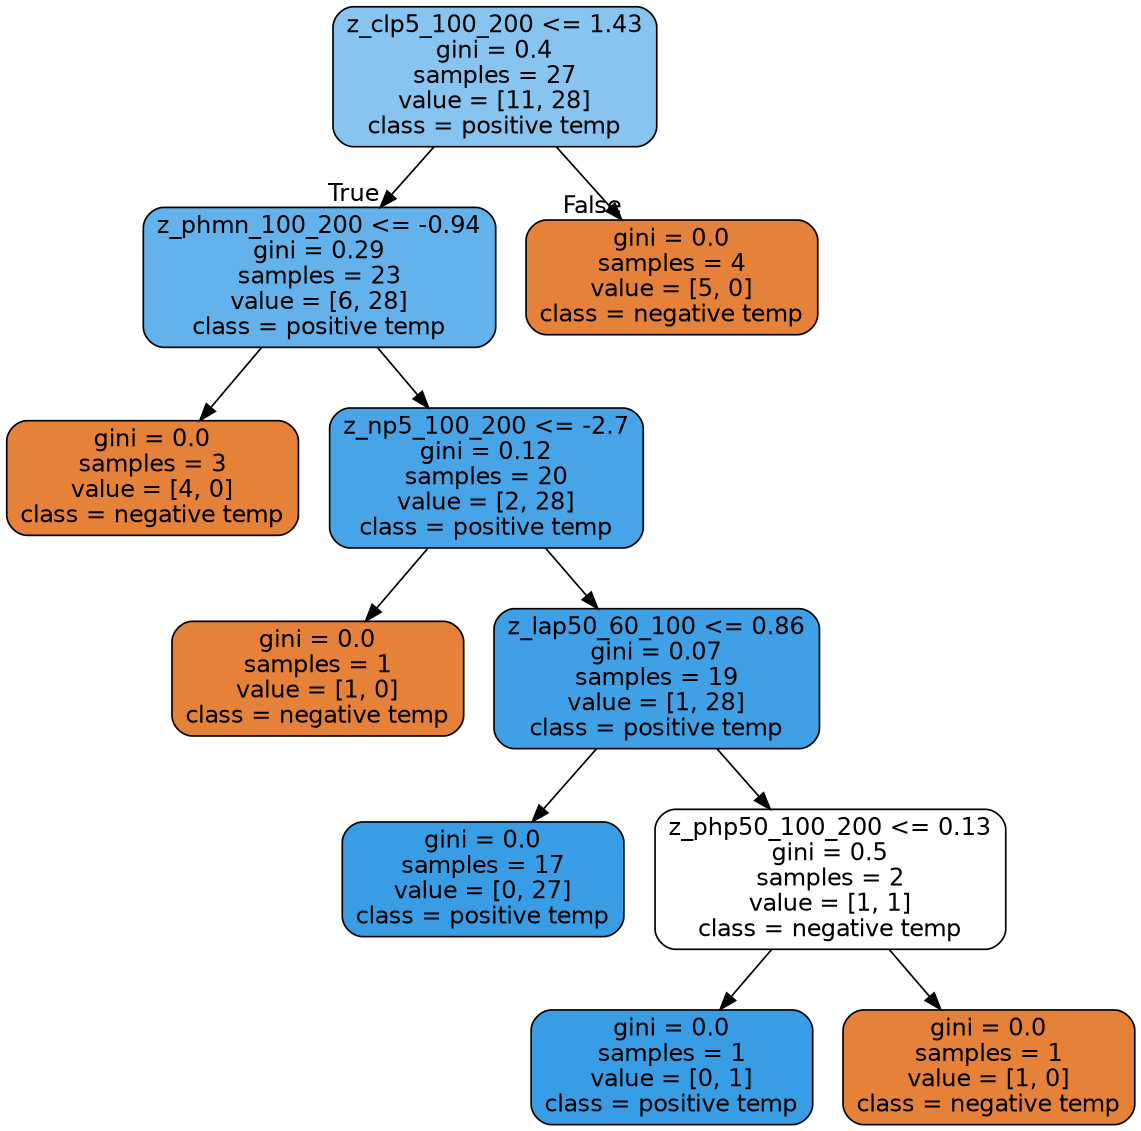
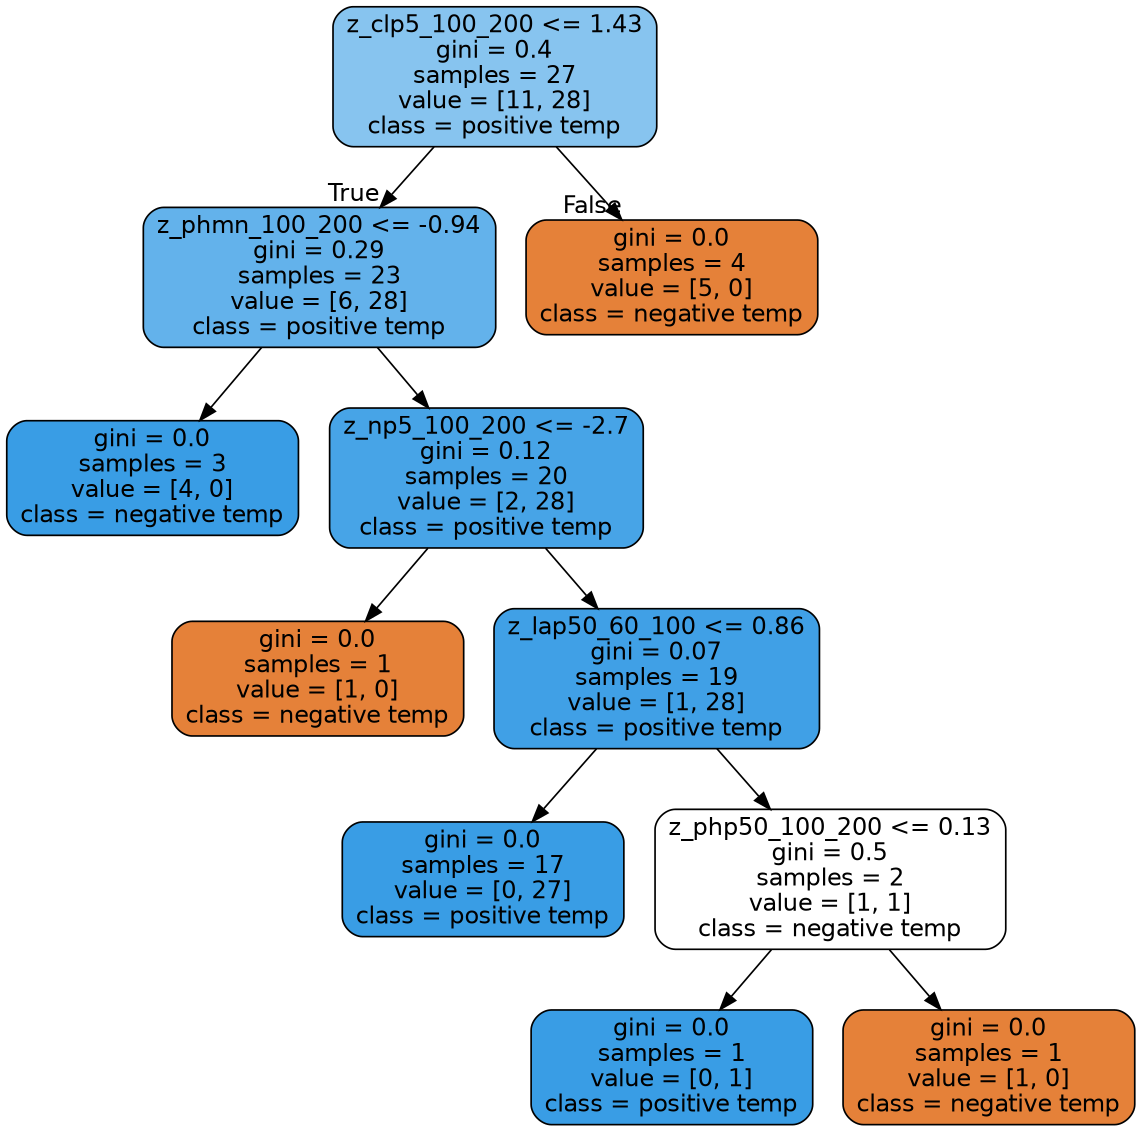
node "gini = 0.0 samples = 3 value = [4, 0] class = negative temp": fillcolor #e58139 -> #399de5
